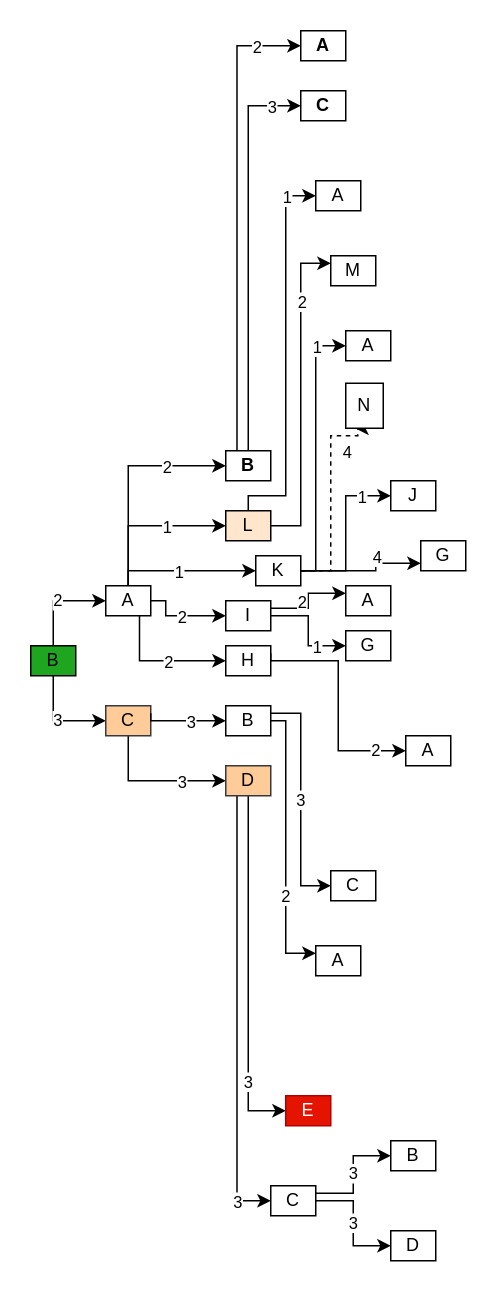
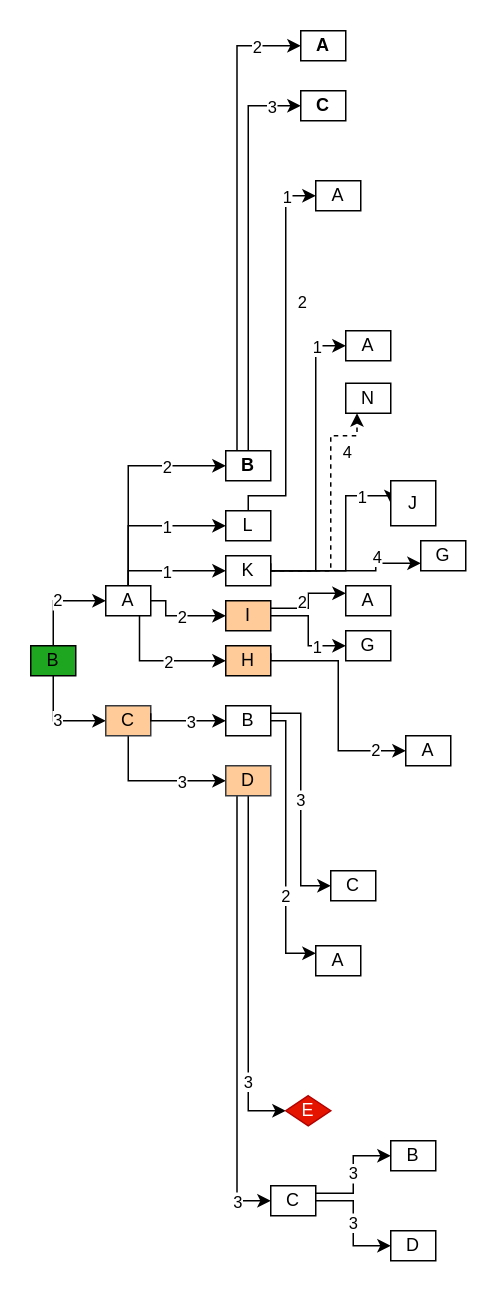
node "M": removed
node "N": size 38x45 -> 45x30
edge "L" -> "M": removed
node "J": size 45x30 -> 45x45
node "L": fillcolor #ffe6cc -> #ffffff
node "K": moved (278, 571) -> (248, 571)
node "I": fillcolor #ffffff -> #ffcc99
node "H": fillcolor #ffffff -> #ffcc99
node "E": shape rectangle -> diamond
